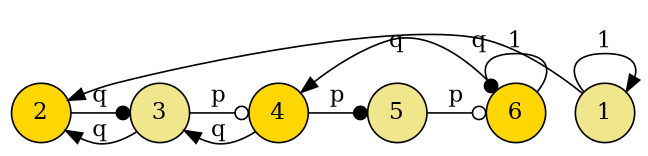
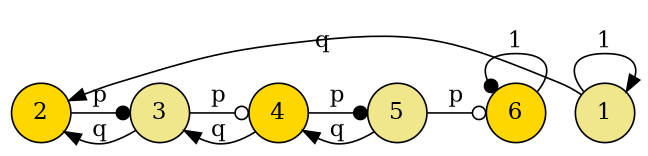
edge "6" -> "4": now "5" -> "4"
edge "2" -> "3": label "q" -> "p"
